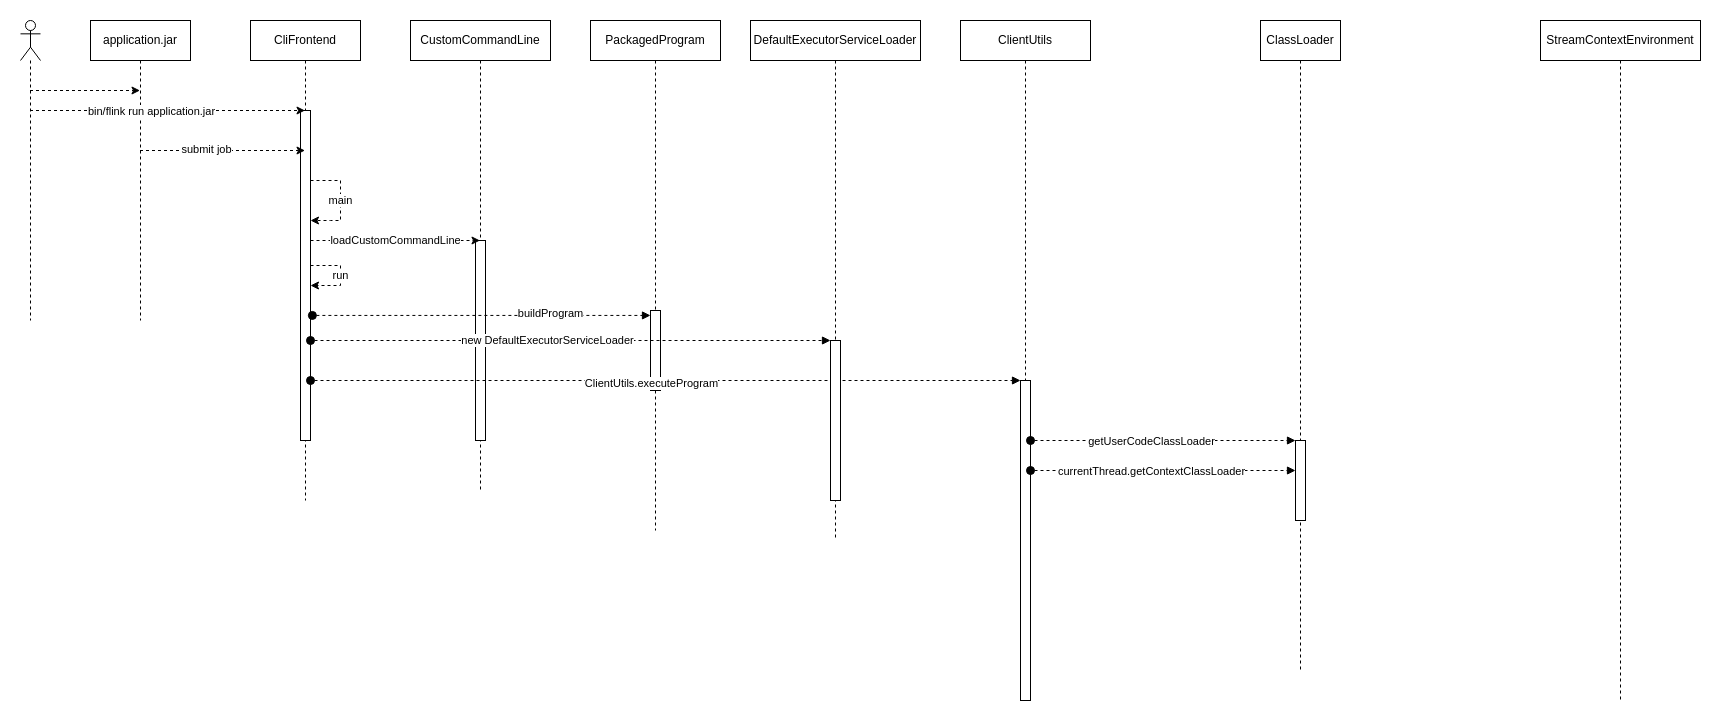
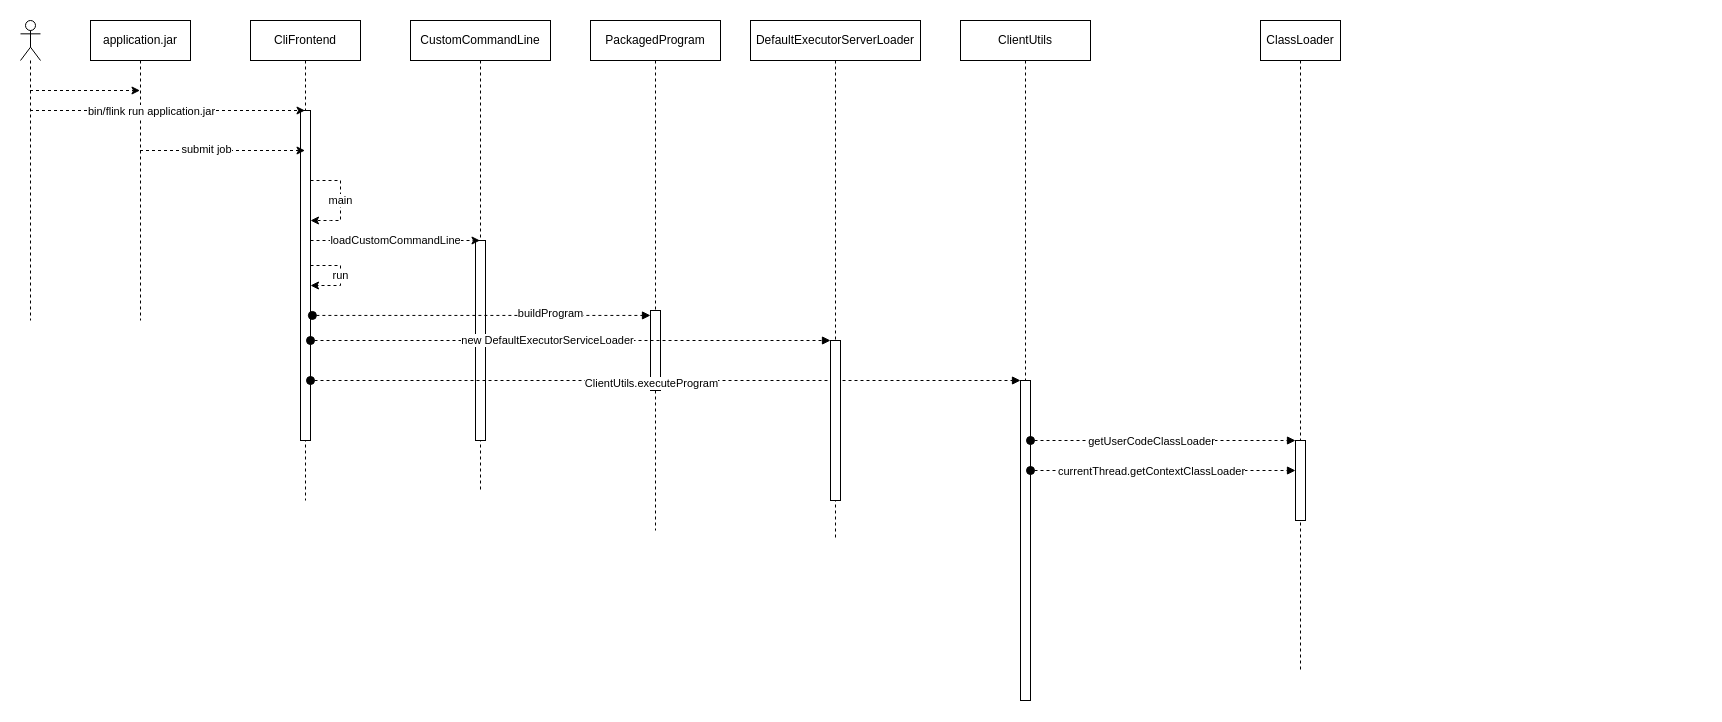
node "DefaultExecutorServiceLoader": label "DefaultExecutorServiceLoader" -> "DefaultExecutorServerLoader"
node "StreamContextEnvironment": removed
